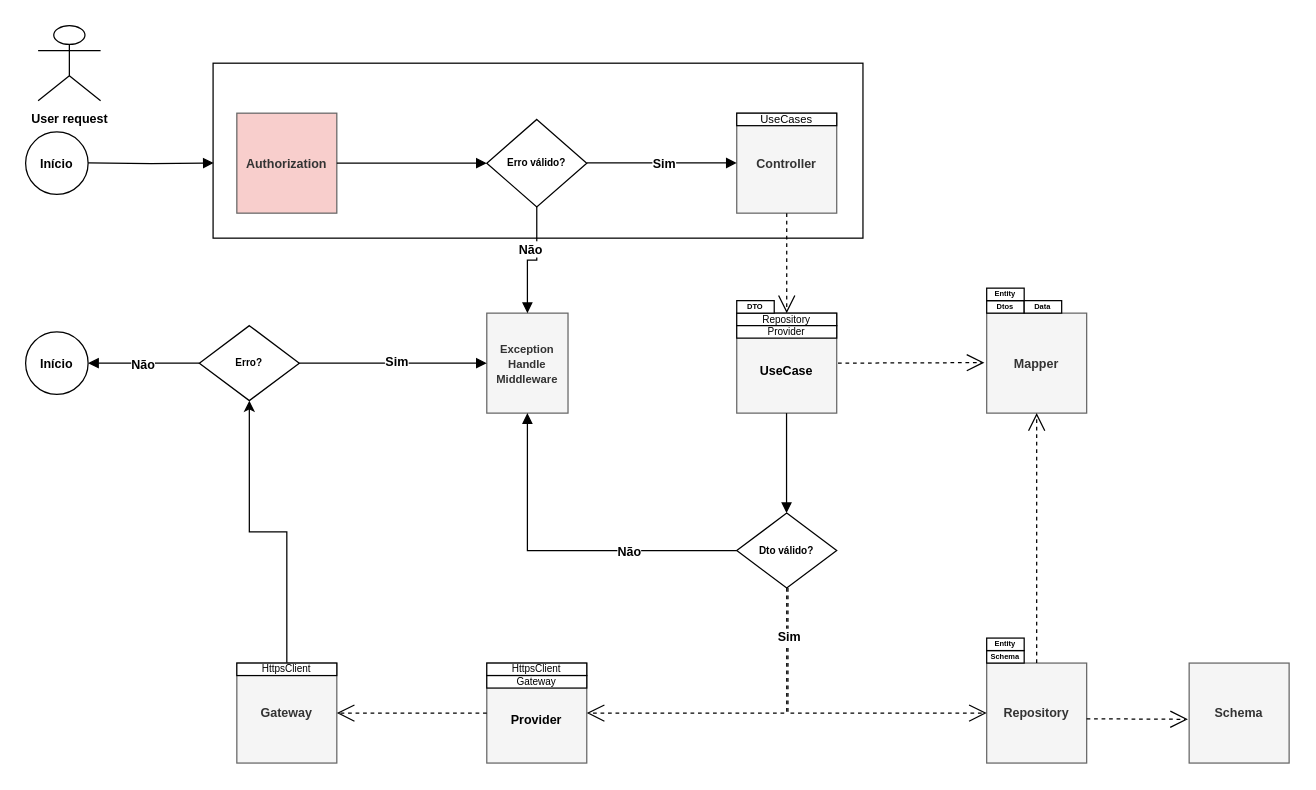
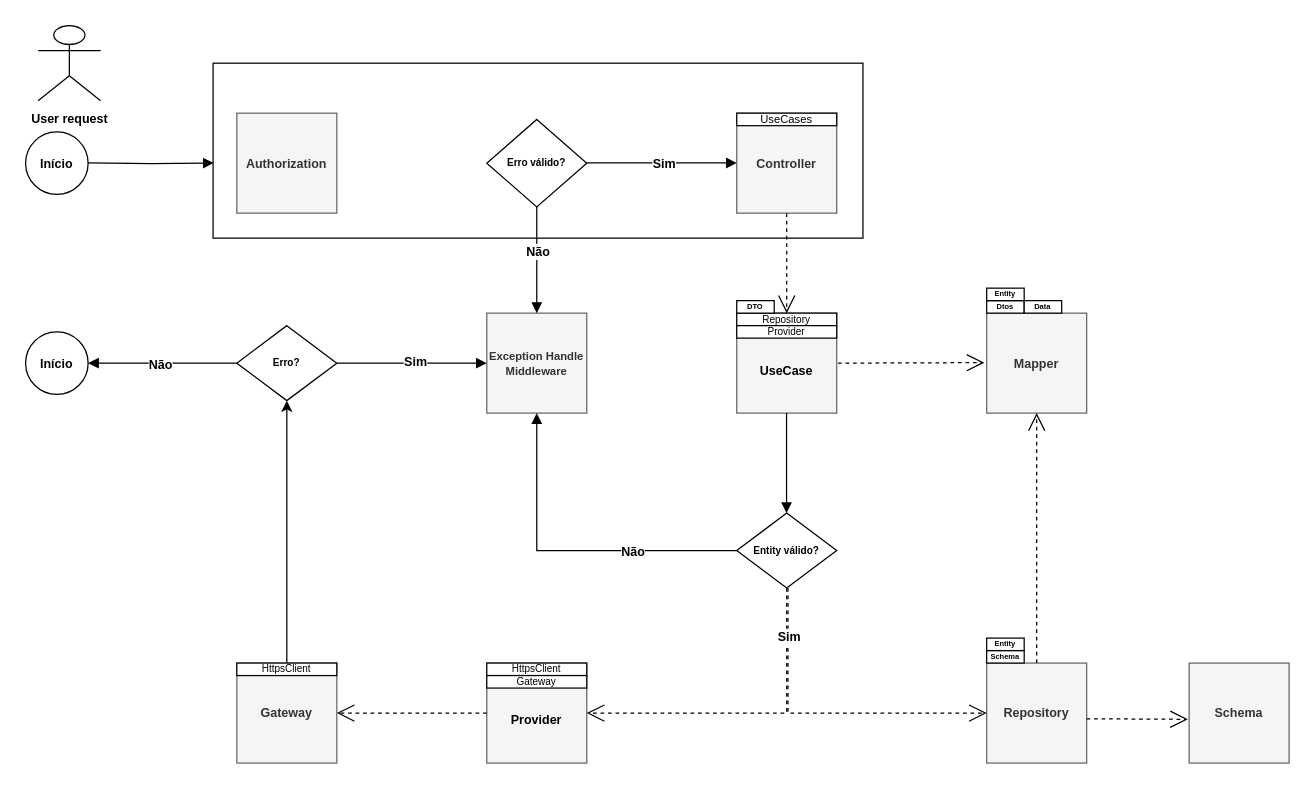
node "Authorization": fillcolor #f8cecc -> #f5f5f5
edge "Authorization" -> "Erro válido?": removed
node "Erro?": moved (249, 363) -> (287, 363)
node "Exception Handle Middleware": size 81x100 -> 100x100
node "Dto válido?": label "Dto válido?" -> "Entity válido?"
